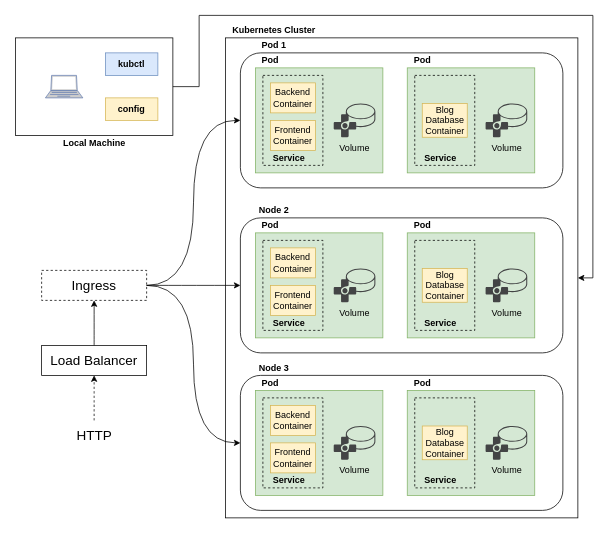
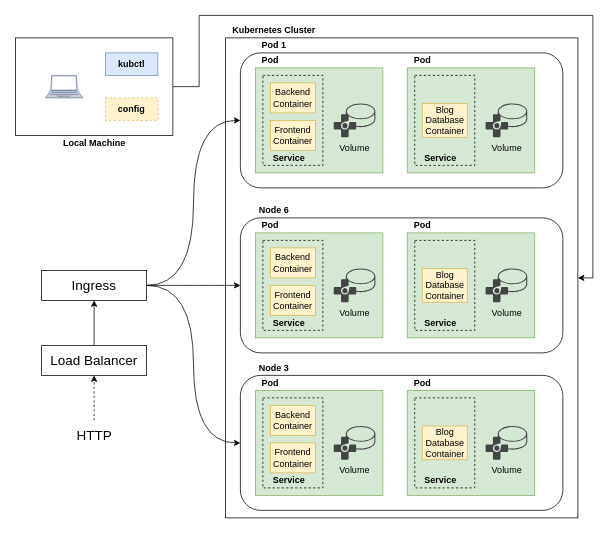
node "config": style solid -> dashed
node "Node 2": label "Node 2" -> "Node 6"
node "Ingress": style dashed -> solid
